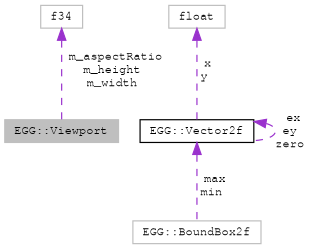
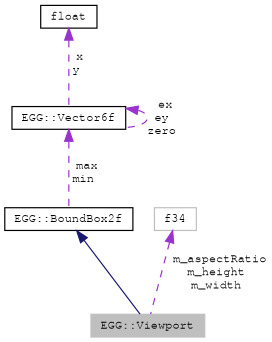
node "float": color grey75 -> black
node "EGG::Vector2f": label "EGG::Vector2f" -> "EGG::Vector6f"
node "EGG::BoundBox2f": color grey75 -> black
edge "EGG::Viewport" -> "EGG::BoundBox2f": added
